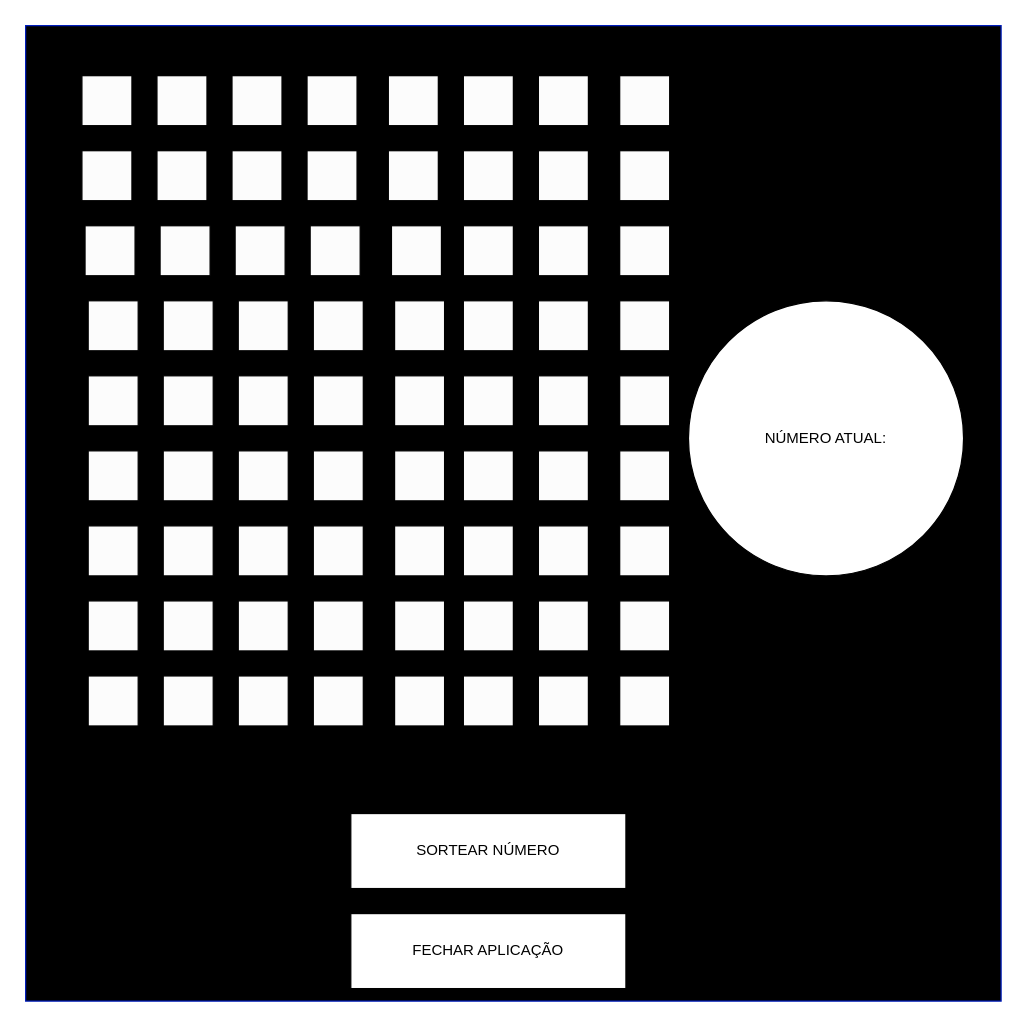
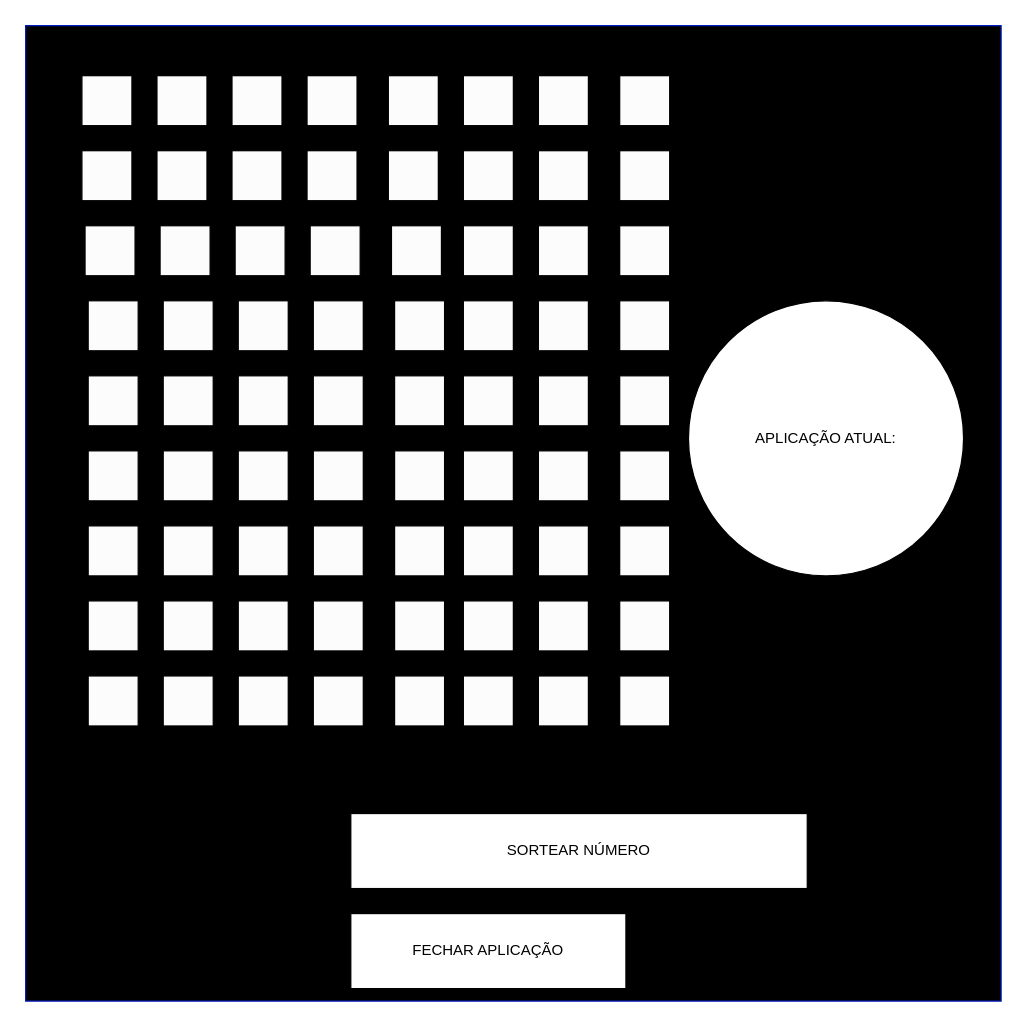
node "NÚMERO ATUAL:": label "NÚMERO ATUAL:" -> "APLICAÇÃO ATUAL:"
node "SORTEAR NÚMERO": size 275x75 -> 456x75
